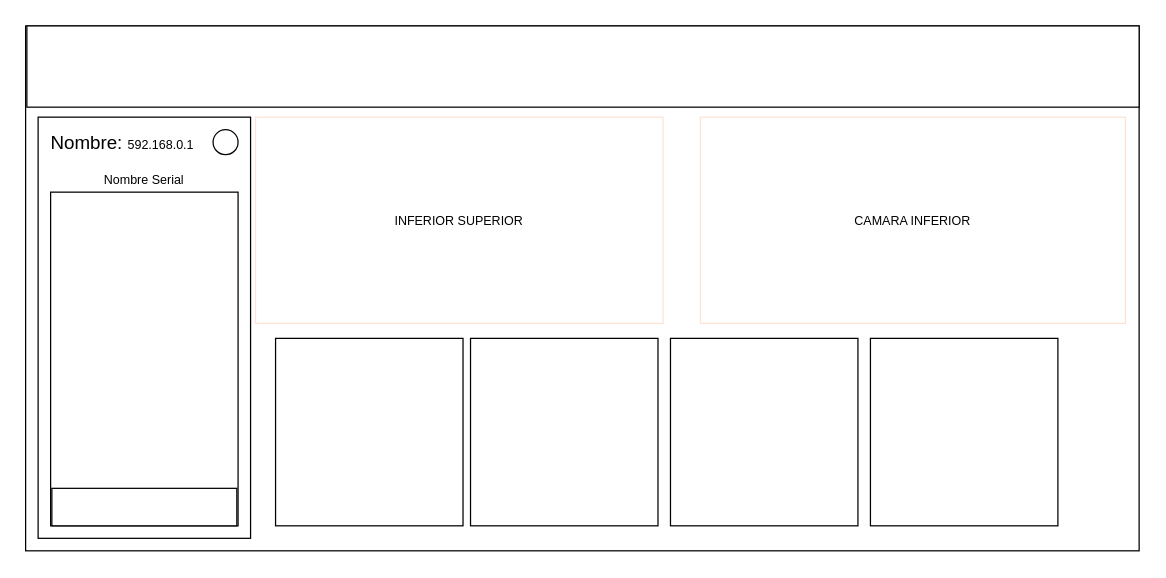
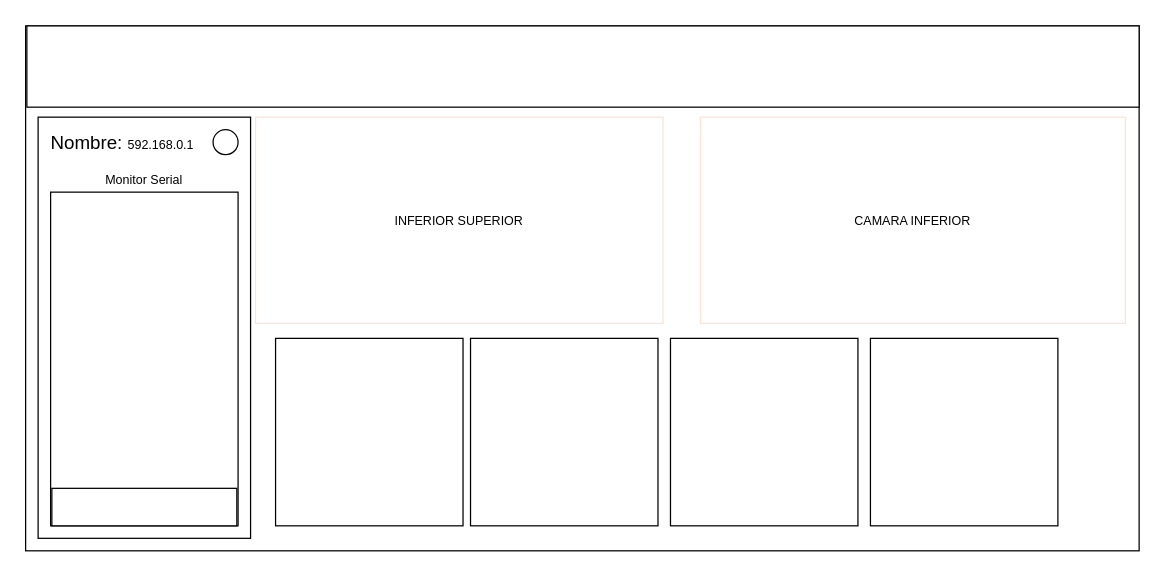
node "Nombre Serial": label "Nombre Serial" -> "Monitor Serial"
